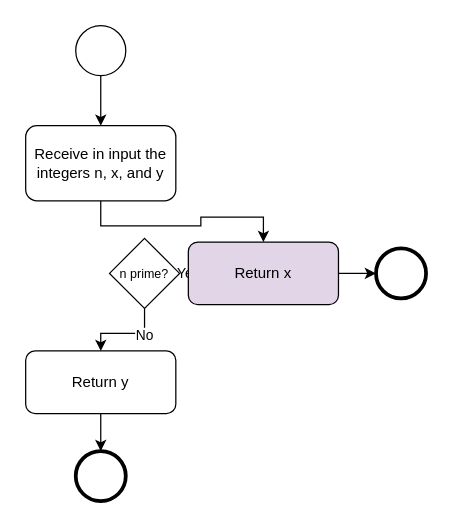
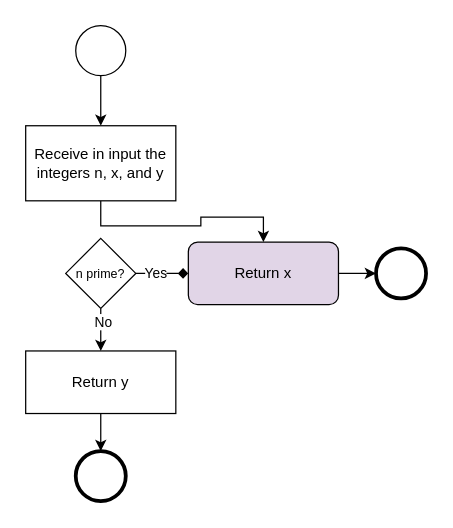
node "Receive in input the integers n, x, and y": shape rounded rectangle -> rectangle
node "n prime?": moved (144, 273) -> (101, 273)
node "Return y": shape rounded rectangle -> rectangle
